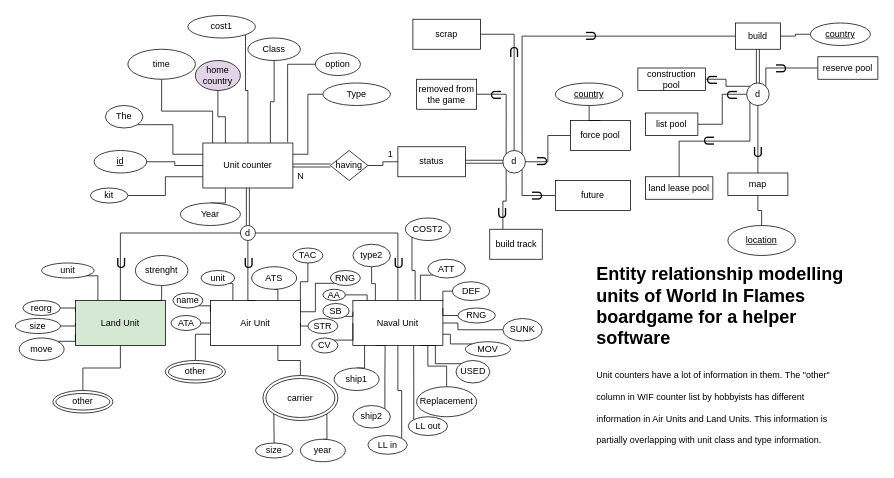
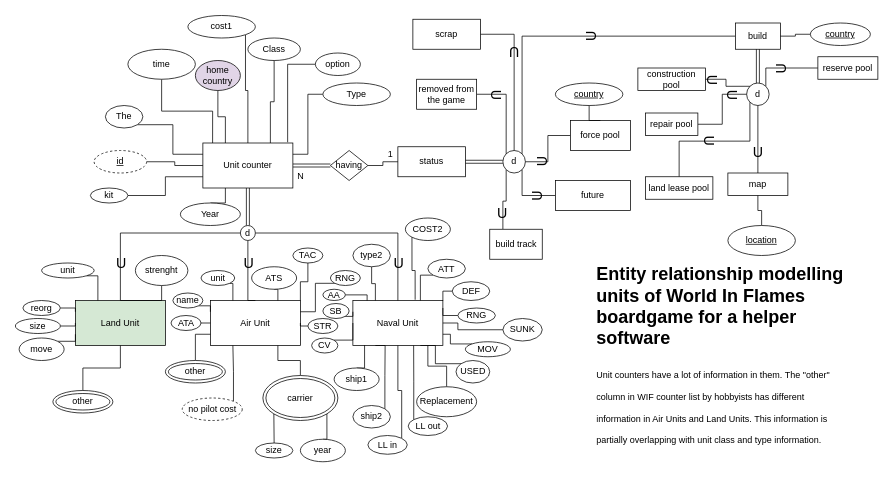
node "list pool": label "list pool" -> "repair pool"
node "id": style solid -> dashed
edge "Air Unit" -- "no pilot cost": added
node "no pilot cost": added
